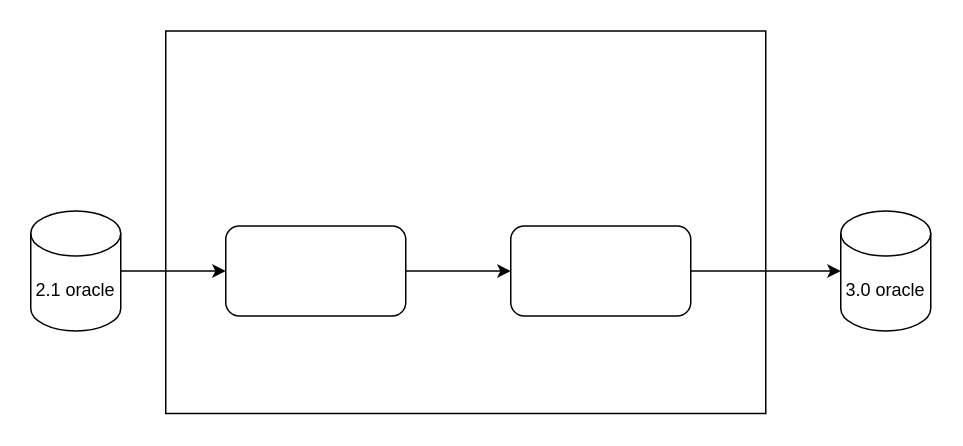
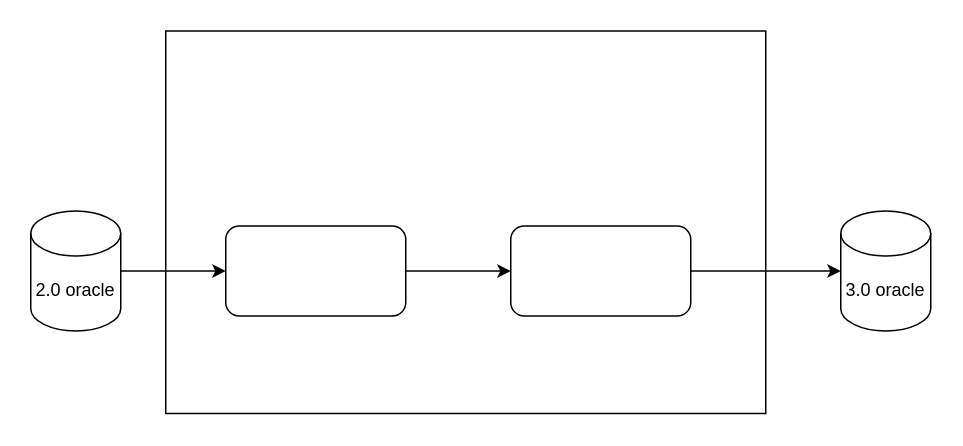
node "2.1 oracle": label "2.1 oracle" -> "2.0 oracle"
